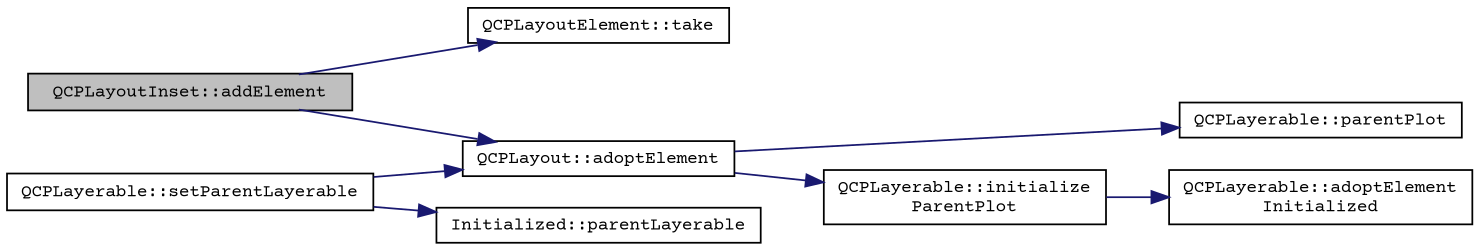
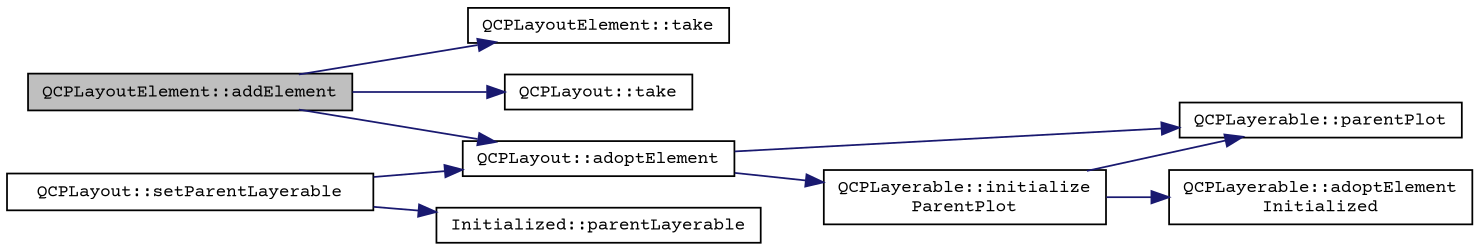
node "QCPLayoutInset::addElement": label "QCPLayoutInset::addElement" -> "QCPLayoutElement::addElement"
node "QCPLayout::take": added
edge "QCPLayerable::initialize ParentPlot" -> "QCPLayerable::parentPlot": added
node "QCPLayerable::setParentLayerable": label "QCPLayerable::setParentLayerable" -> "QCPLayout::setParentLayerable"
